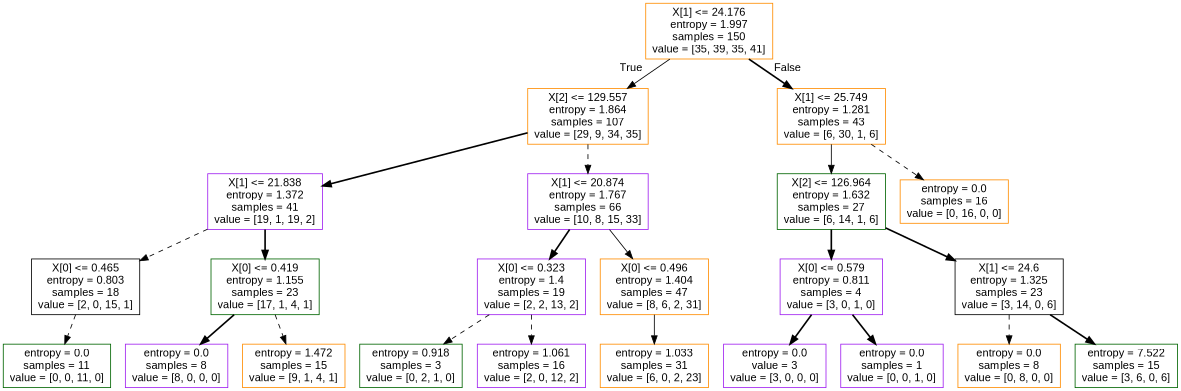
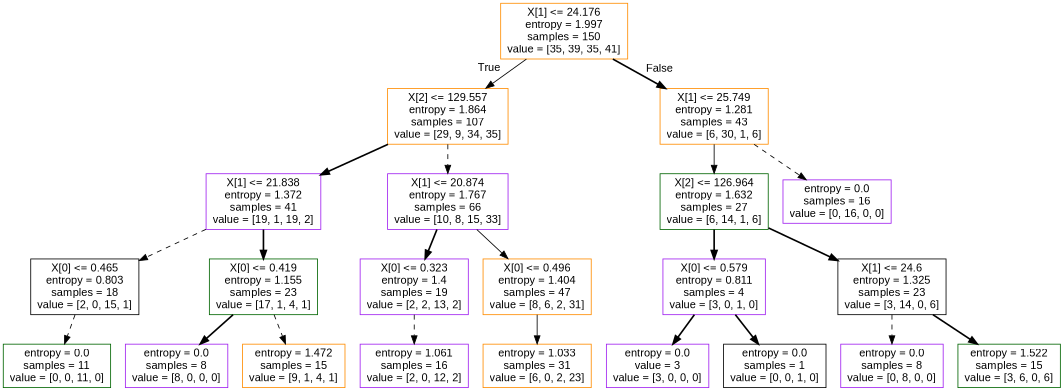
node "entropy = 0.0 samples = 16 value = [0, 16, 0, 0]": color darkorange -> purple
node "entropy = 0.918 samples = 3 value = [0, 2, 1, 0]": removed
node "entropy = 0.0 samples = 1 value = [0, 0, 1, 0]": color purple -> black
node "entropy = 0.0 samples = 8 value = [0, 8, 0, 0]": color darkorange -> purple
node "entropy = 7.522 samples = 15 value = [3, 6, 0, 6]": label "entropy = 7.522 samples = 15 value = [3, 6, 0, 6]" -> "entropy = 1.522 samples = 15 value = [3, 6, 0, 6]"
